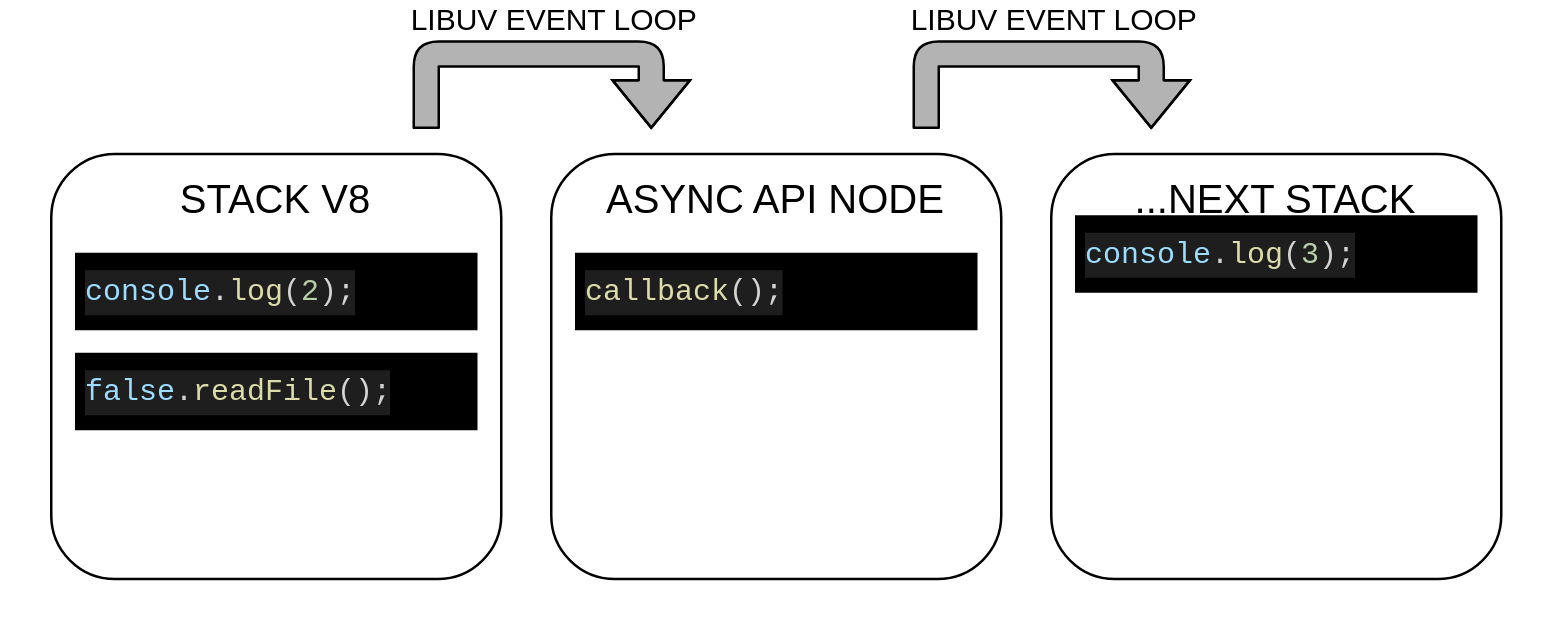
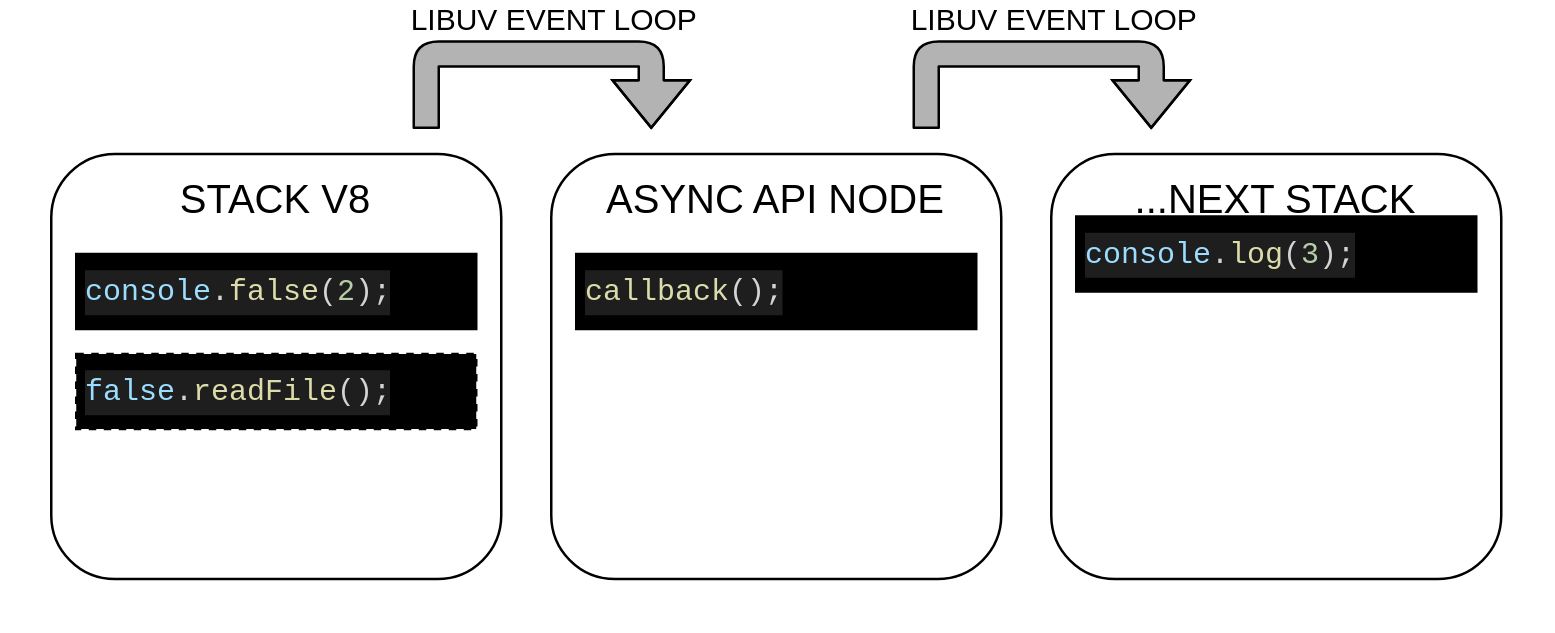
node "console.log(2);": label "console.log(2);" -> "console.false(2);"
node "false.readFile();": style solid -> dashed
